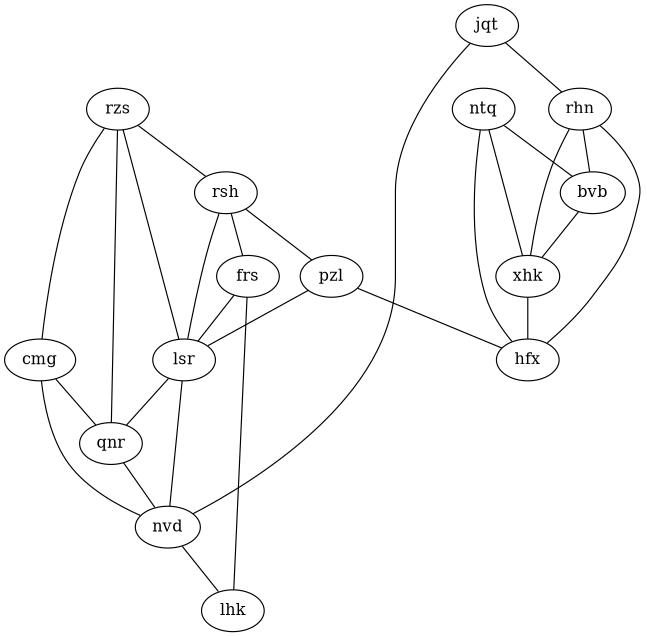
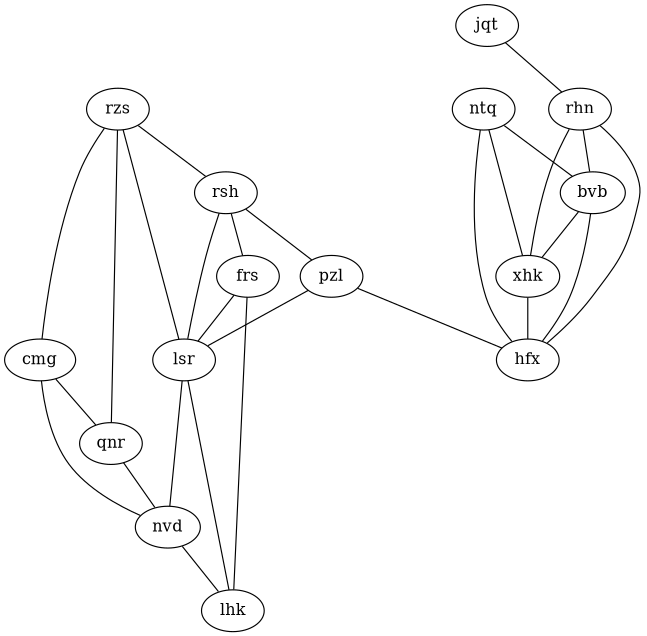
edge "bvb" -- "hfx": added
edge "jqt" -- "nvd": removed
edge "lsr" -- "qnr": now "lsr" -- "lhk"
